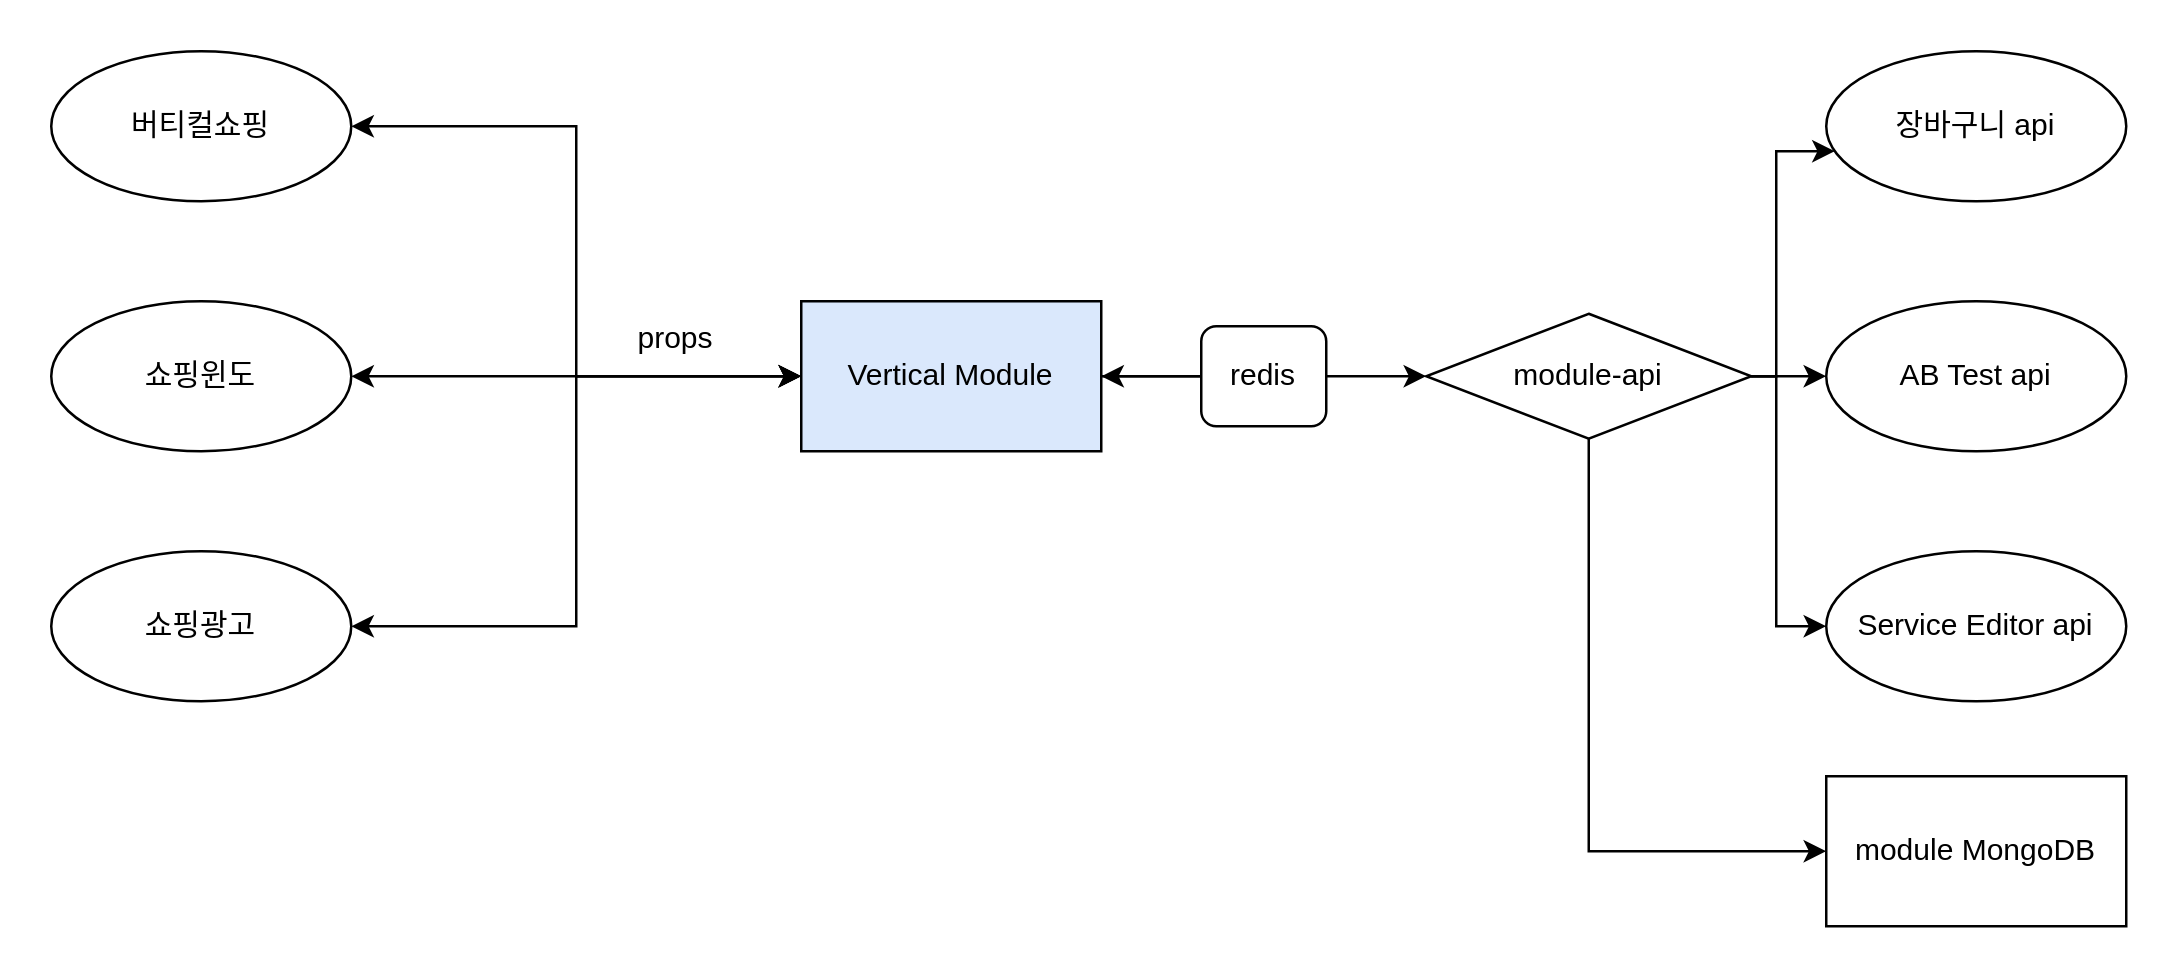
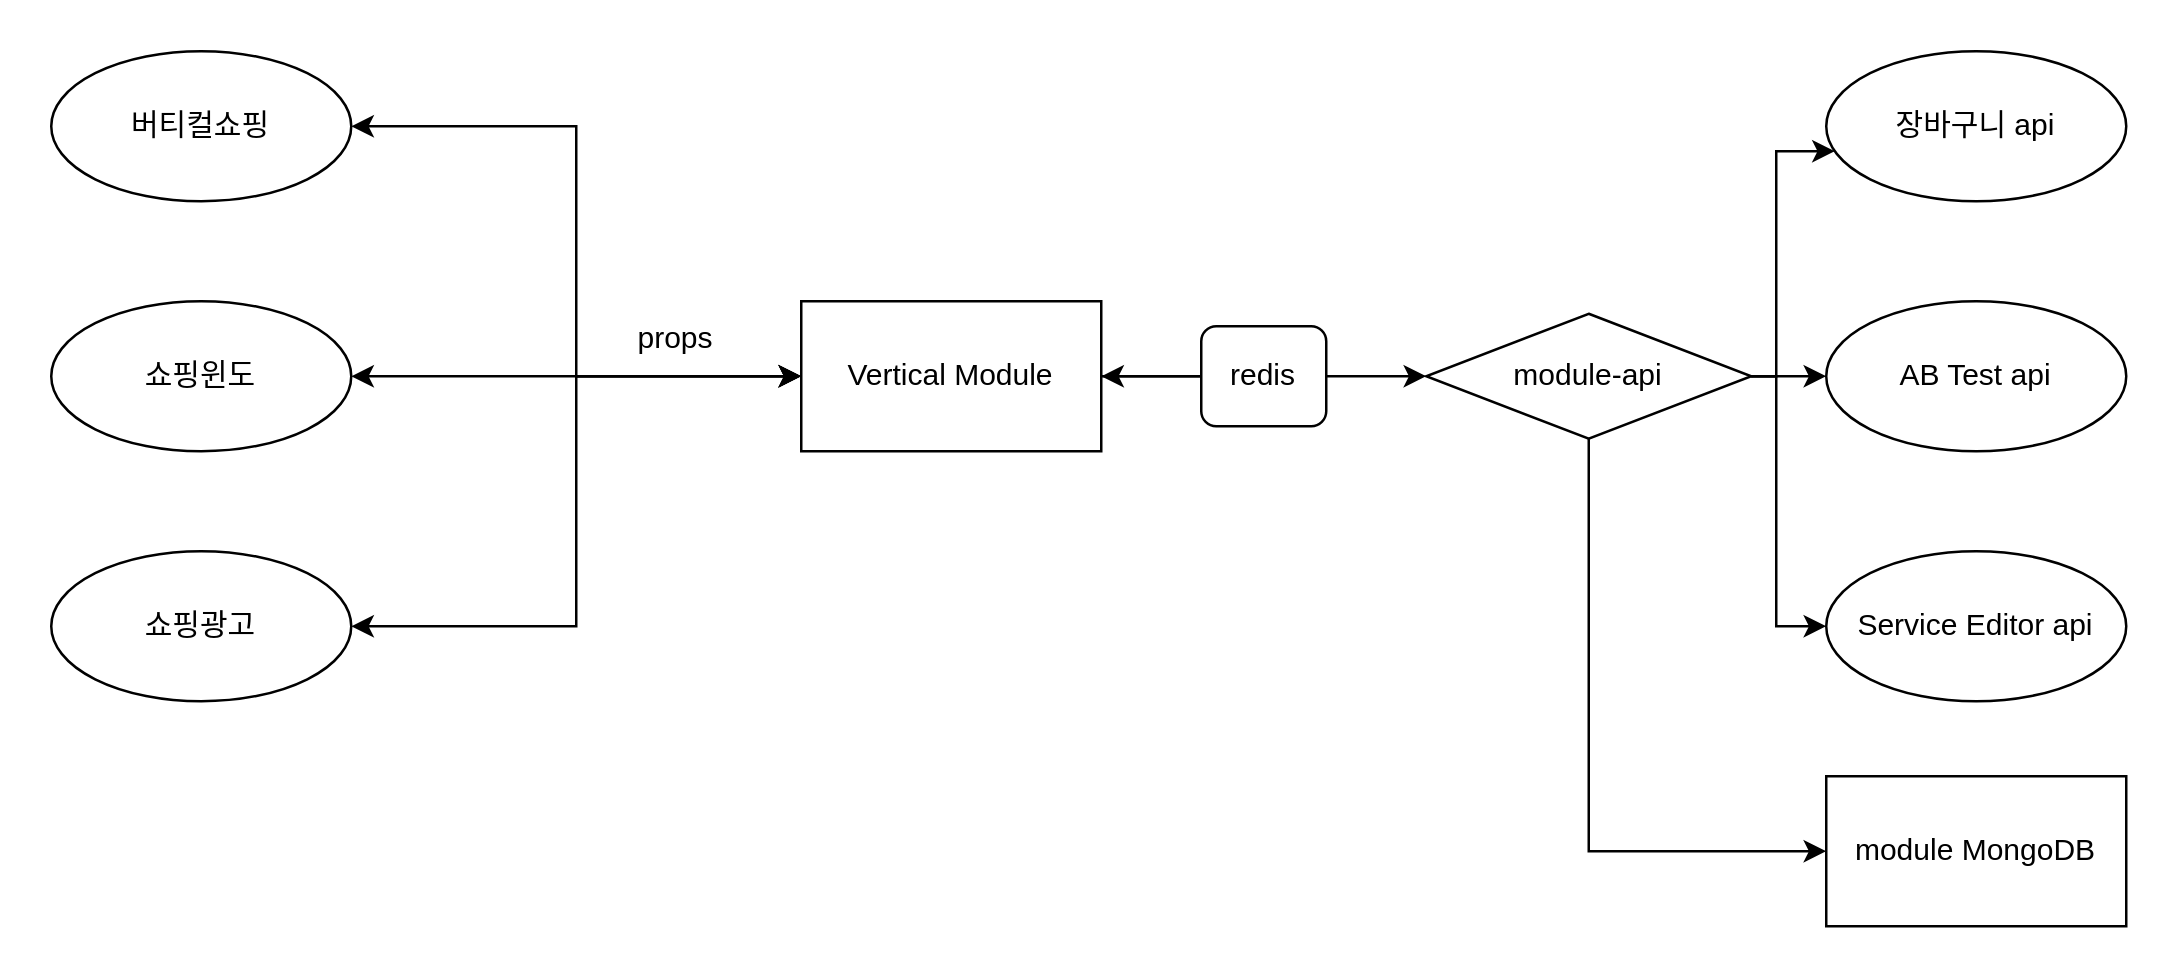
node "Vertical Module": fillcolor #dae8fc -> #ffffff
